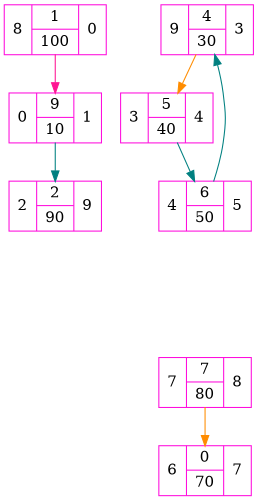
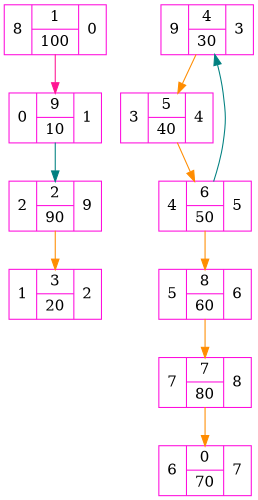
edge "3" -> "4": color teal -> darkorange
node "1": added
node "5": added
